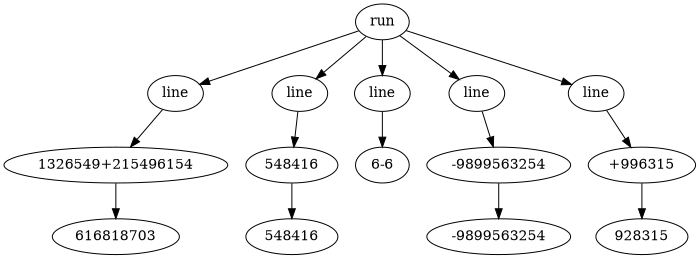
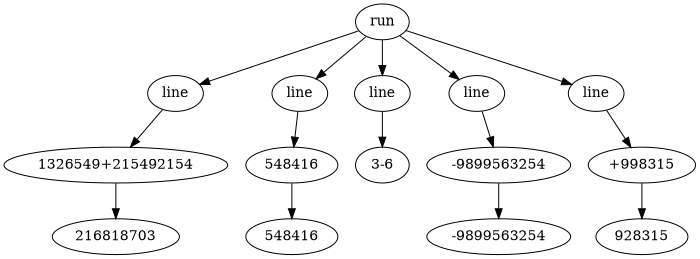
node "1326549+215496154": label "1326549+215496154" -> "1326549+215492154"
node "6-6": label "6-6" -> "3-6"
node "+996315": label "+996315" -> "+998315"
node "616818703": label "616818703" -> "216818703"
